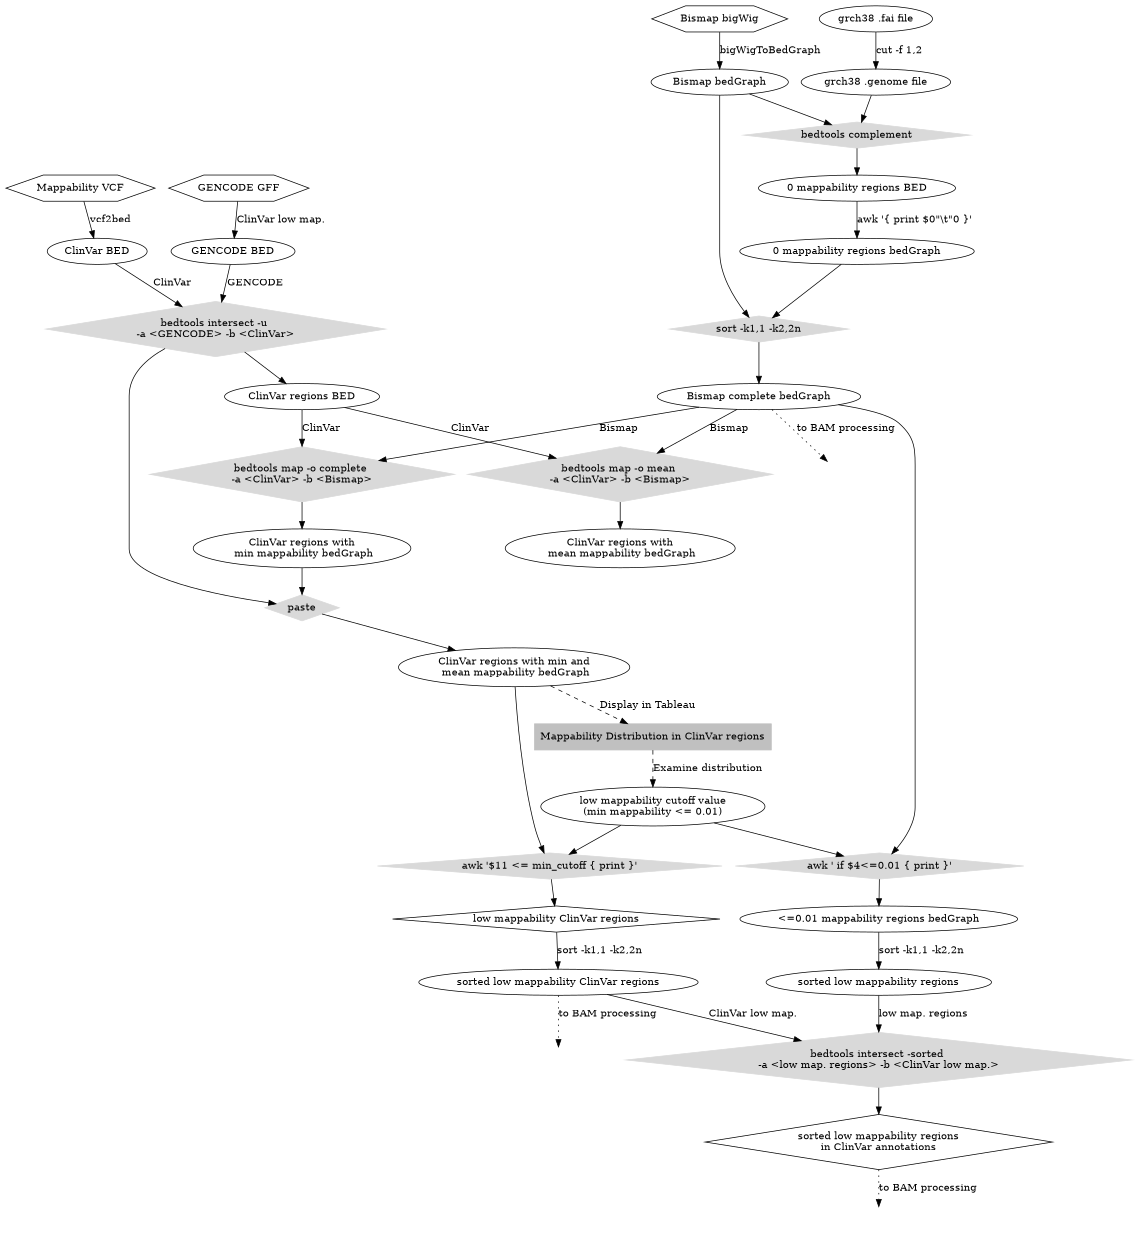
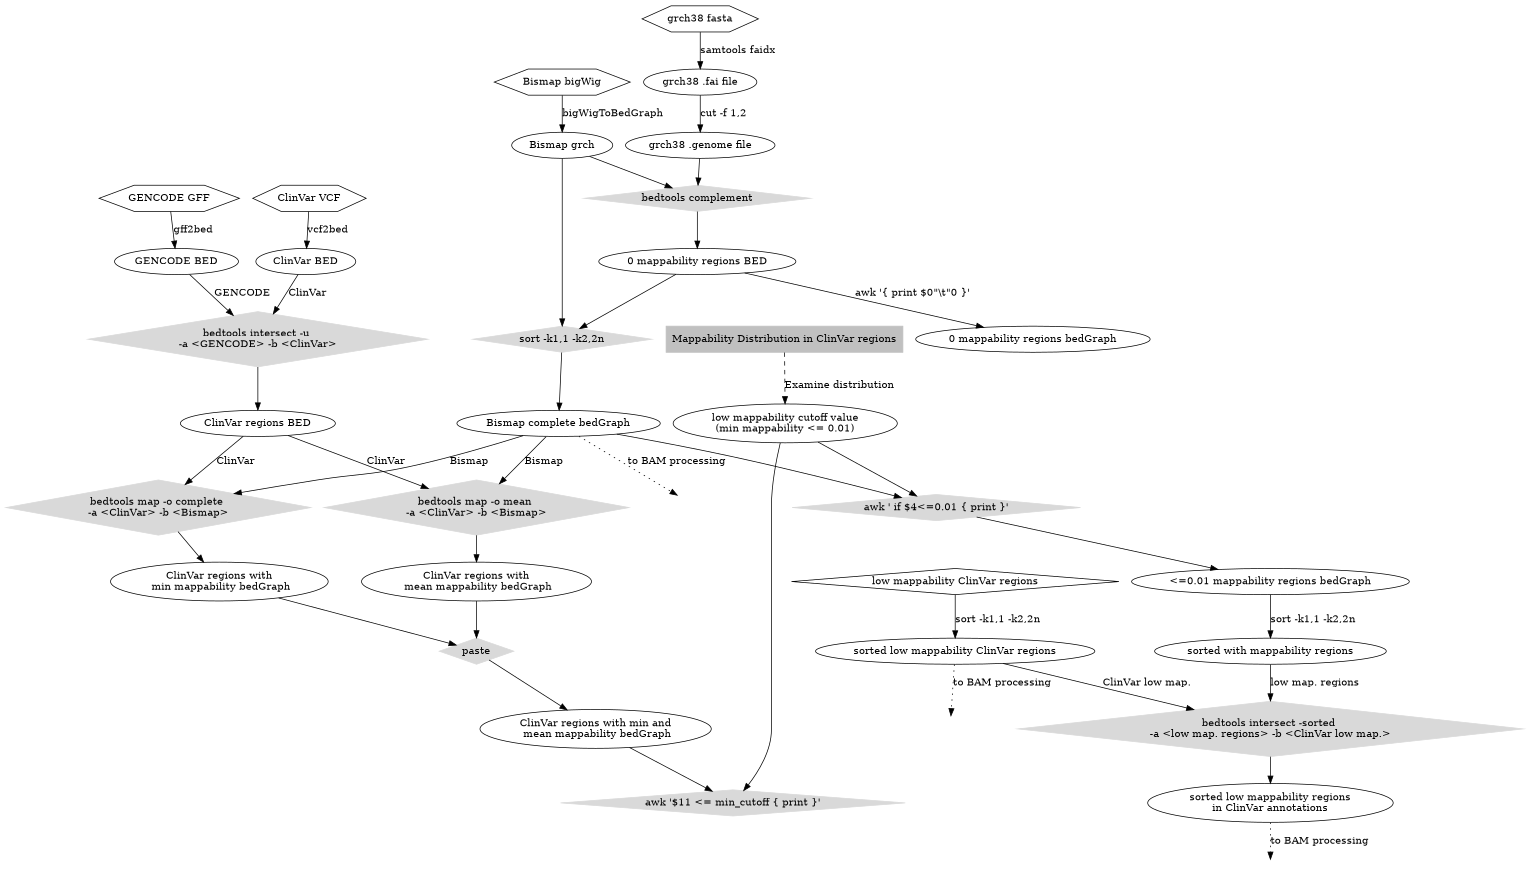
node "grch38 fasta": added
node "Bismap bedGraph": label "Bismap bedGraph" -> "Bismap grch"
node "Mappability VCF": label "Mappability VCF" -> "ClinVar VCF"
edge "GENCODE GFF" -> "GENCODE BED": label "ClinVar low map." -> "gff2bed"
edge "0 mappability regions bedGraph" -> "sort -k1,1 -k2,2n": now "0 mappability regions BED" -> "sort -k1,1 -k2,2n"
edge "bedtools intersect -u -a <GENCODE> -b <ClinVar>" -> "paste": now "ClinVar regions with mean mappability bedGraph" -> "paste"
edge "ClinVar regions with min and mean mappability bedGraph" -> "Mappability Distribution in ClinVar regions": removed, label "Display in Tableau"
edge "awk '$11 <= min_cutoff { print }'" -> "low mappability ClinVar regions": removed
node "sorted low mappability regions": label "sorted low mappability regions" -> "sorted with mappability regions"
node "sorted low mappability regions in ClinVar annotations": shape diamond -> ellipse
